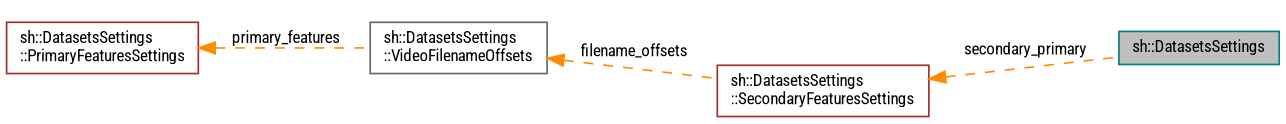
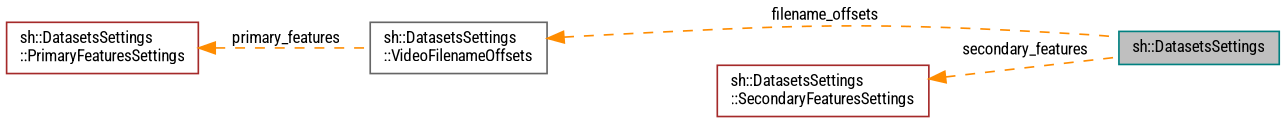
edge "sh::DatasetsSettings" -> "sh::DatasetsSettings ::SecondaryFeaturesSettings": label " secondary_primary" -> " secondary_features"
edge "sh::DatasetsSettings ::SecondaryFeaturesSettings" -> "sh::DatasetsSettings ::VideoFilenameOffsets": now "sh::DatasetsSettings" -> "sh::DatasetsSettings ::VideoFilenameOffsets"
